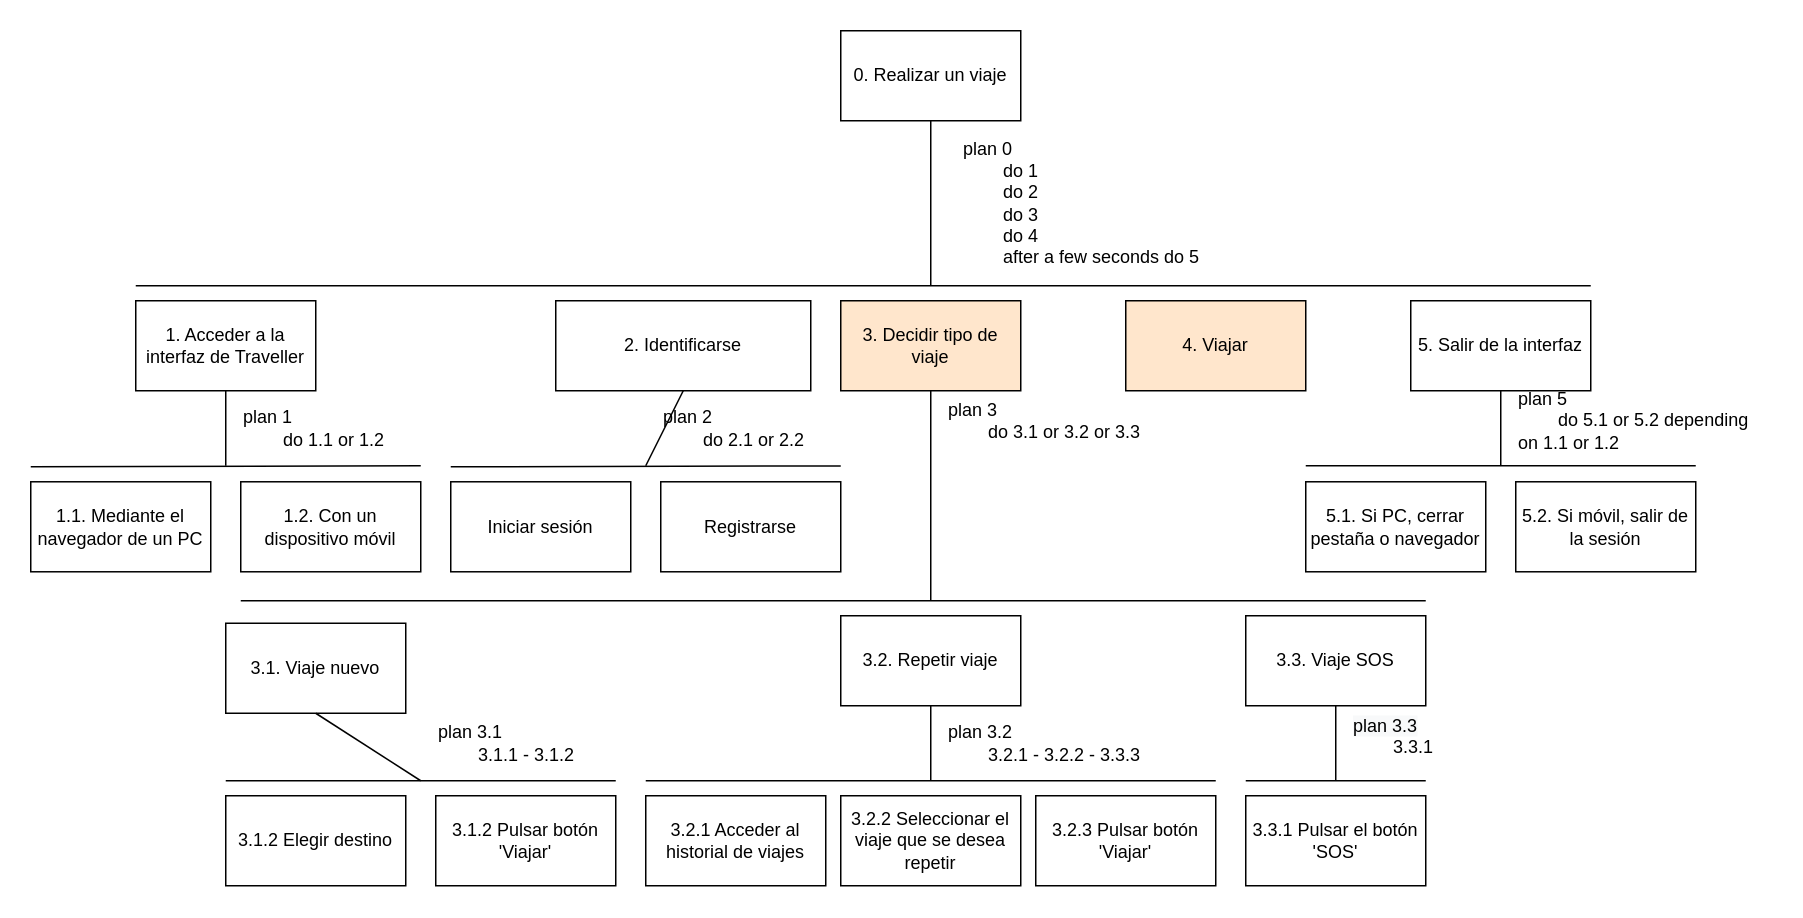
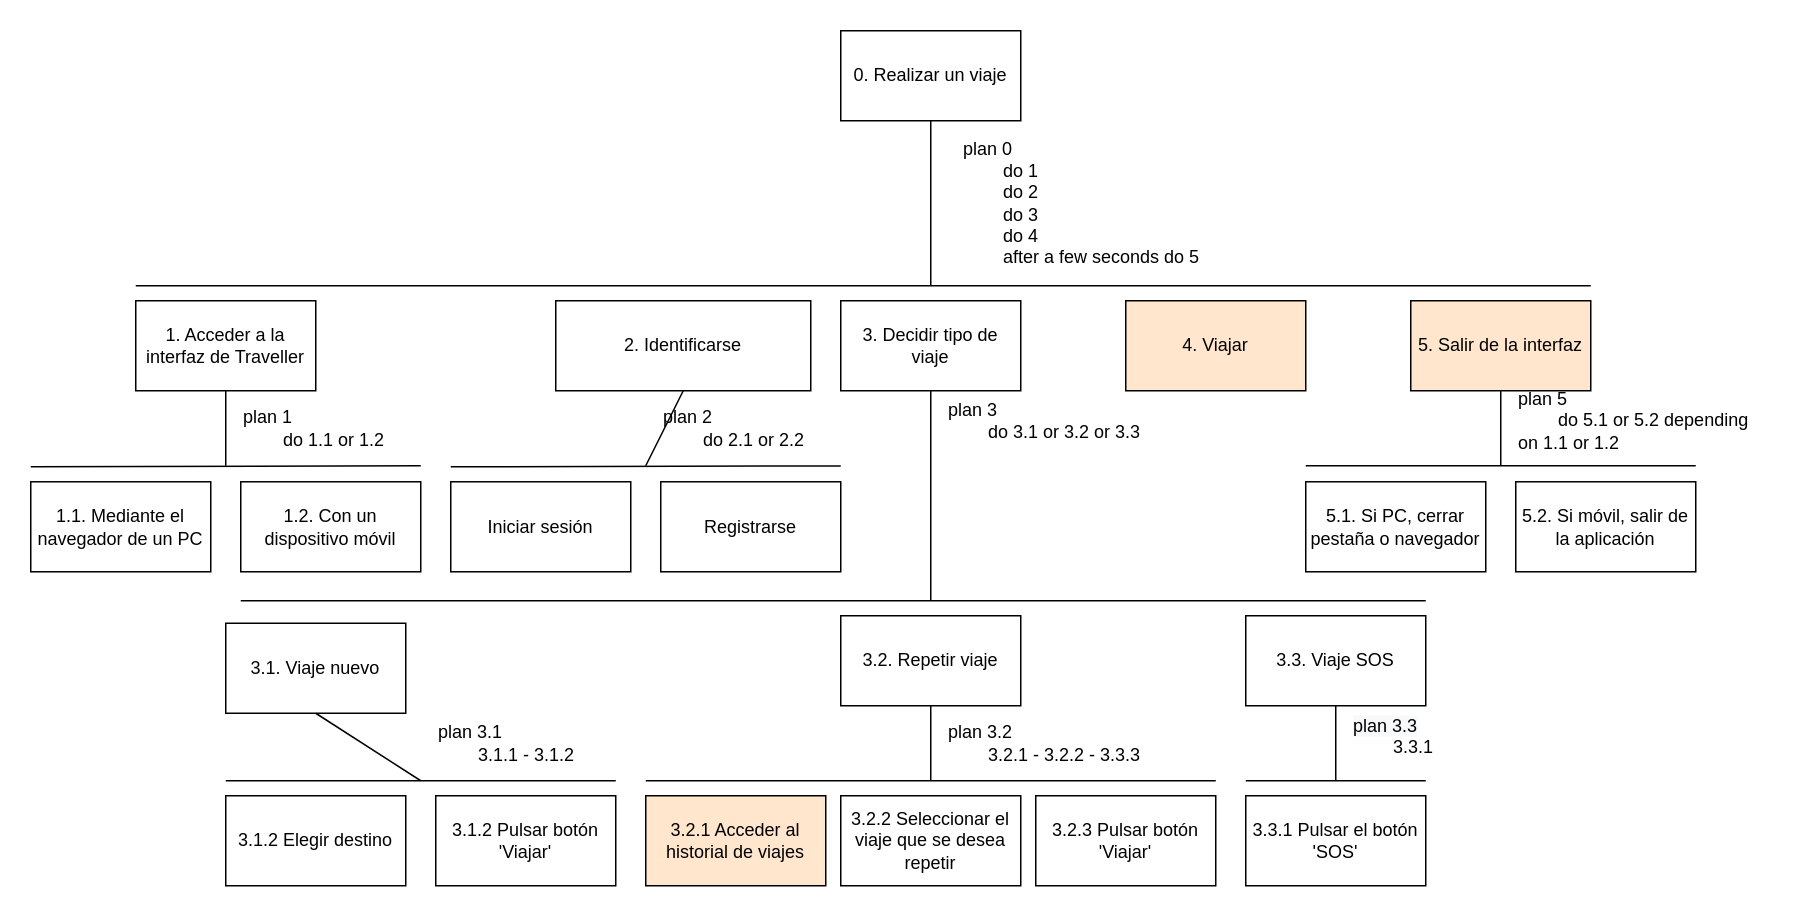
node "3. Decidir tipo de viaje": fillcolor #ffe6cc -> #ffffff
node "5. Salir de la interfaz": fillcolor #ffffff -> #ffe6cc
node "5.2. Si móvil, salir de la sesión": label "5.2. Si móvil, salir de la sesión" -> "5.2. Si móvil, salir de la aplicación"
node "3.2.1 Acceder al historial de viajes": fillcolor #ffffff -> #ffe6cc
